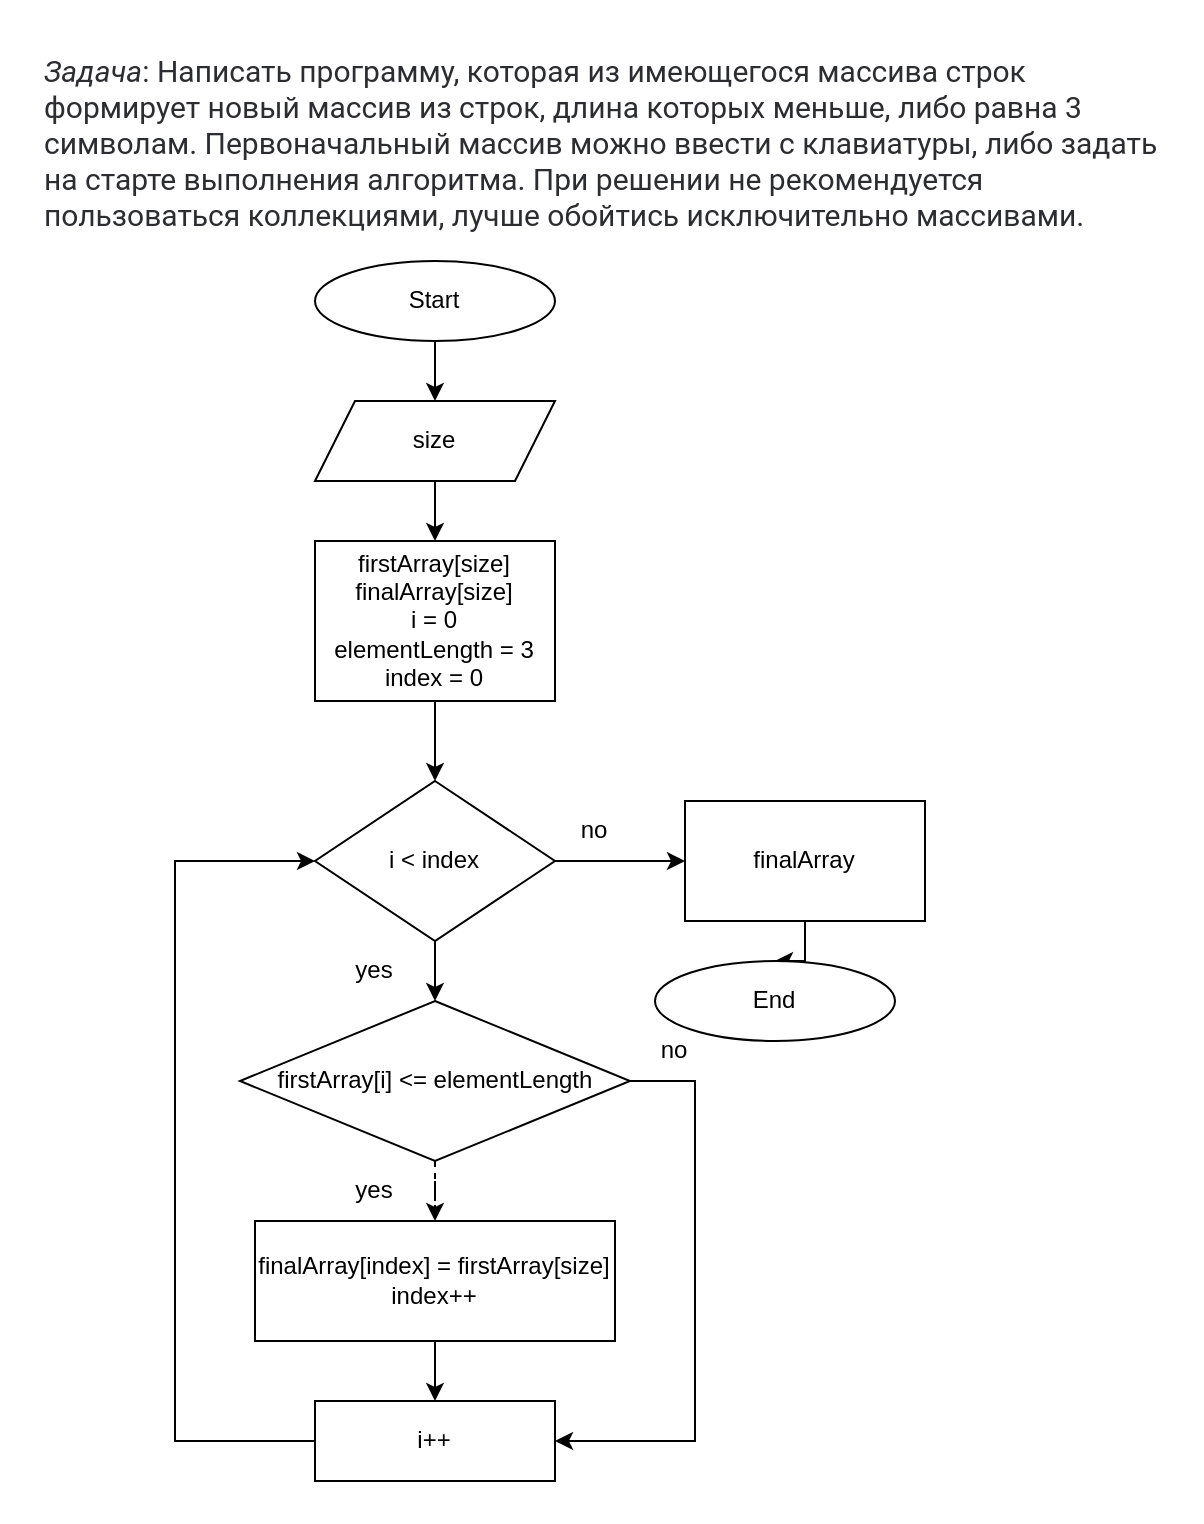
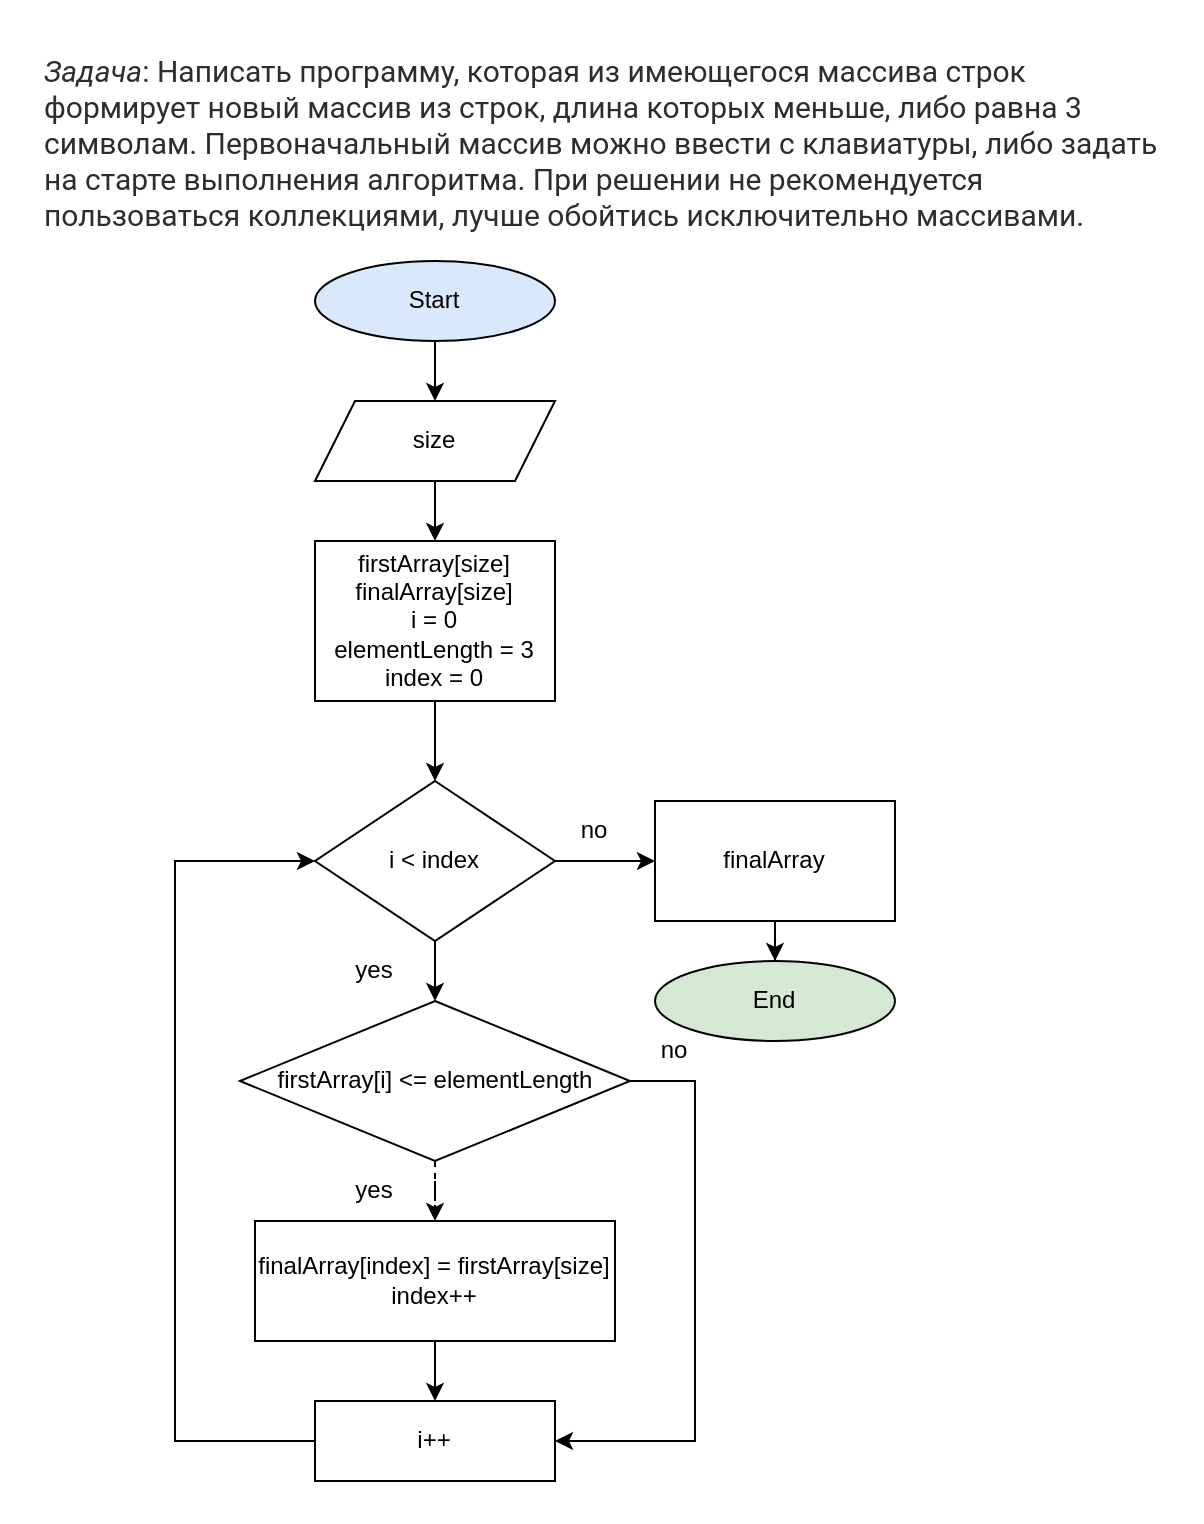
node "Start": fillcolor #ffffff -> #dae8fc
node "finalArray": moved (805, 861) -> (775, 861)
node "End": fillcolor #ffffff -> #d5e8d4
